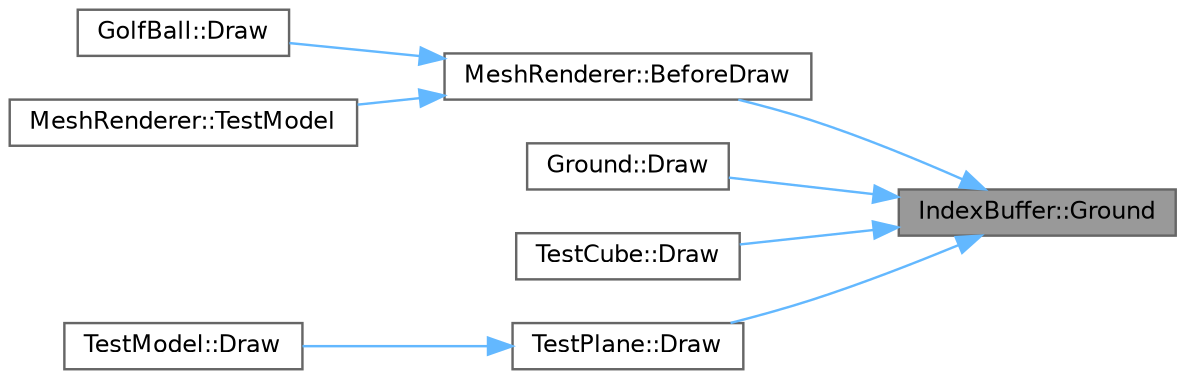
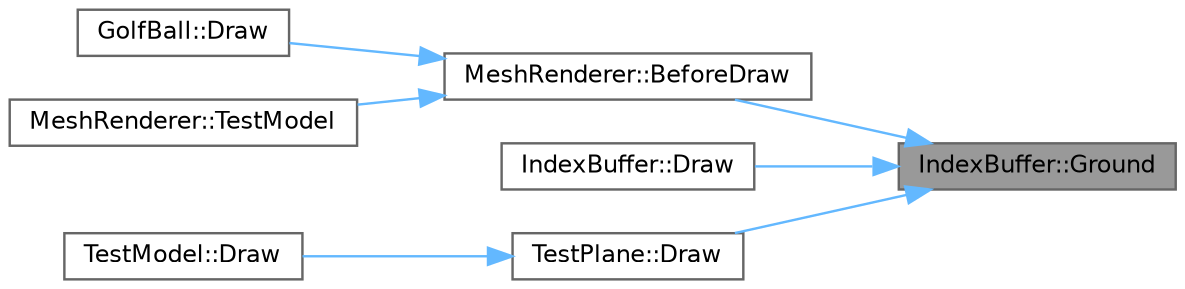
node "Ground::Draw": removed
node "TestCube::Draw": label "TestCube::Draw" -> "IndexBuffer::Draw"
